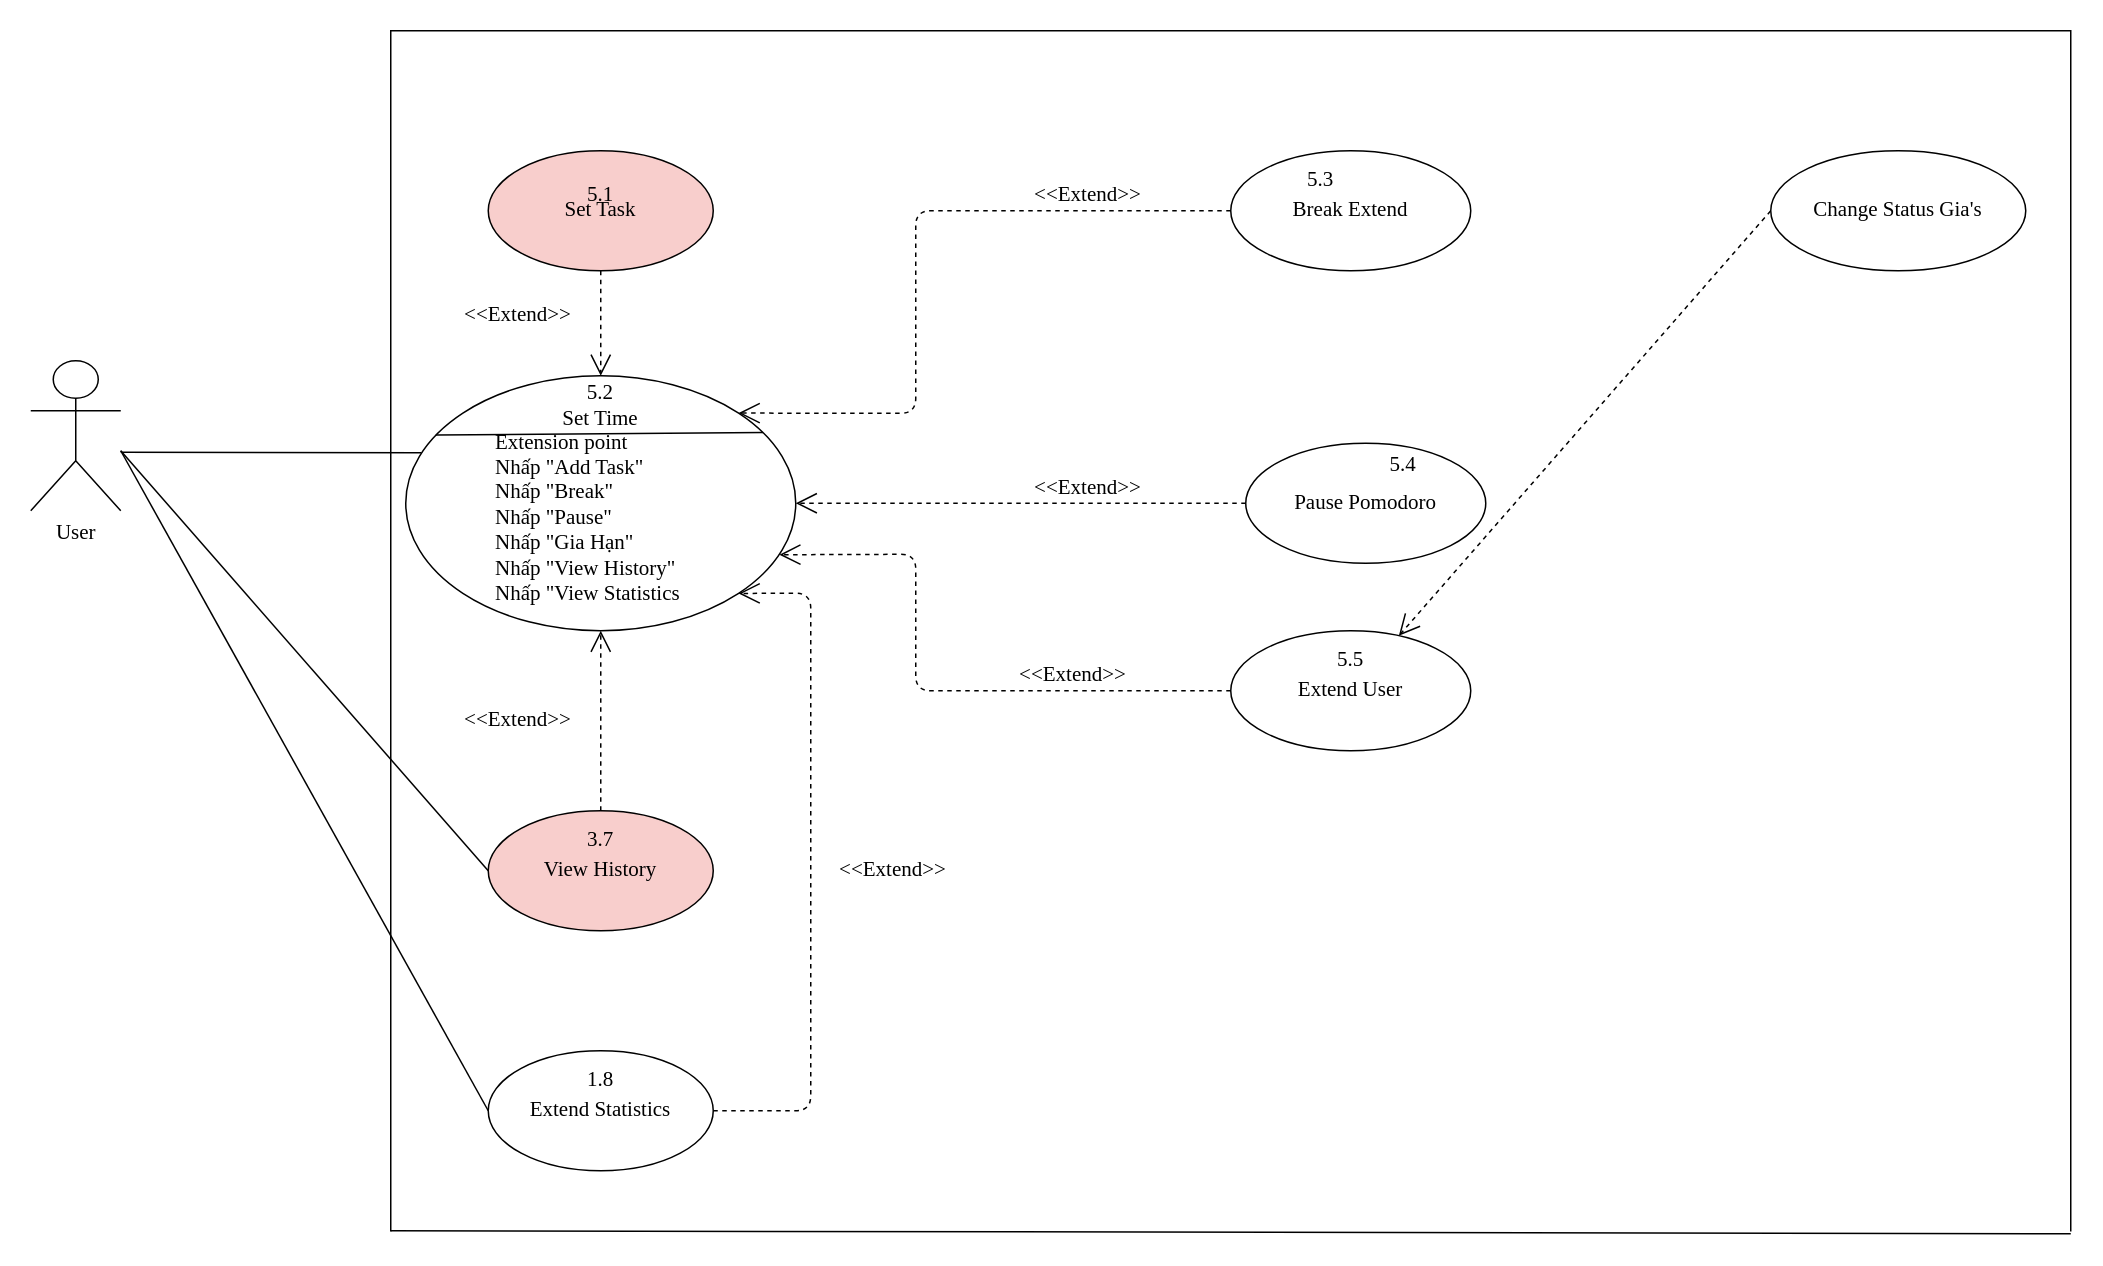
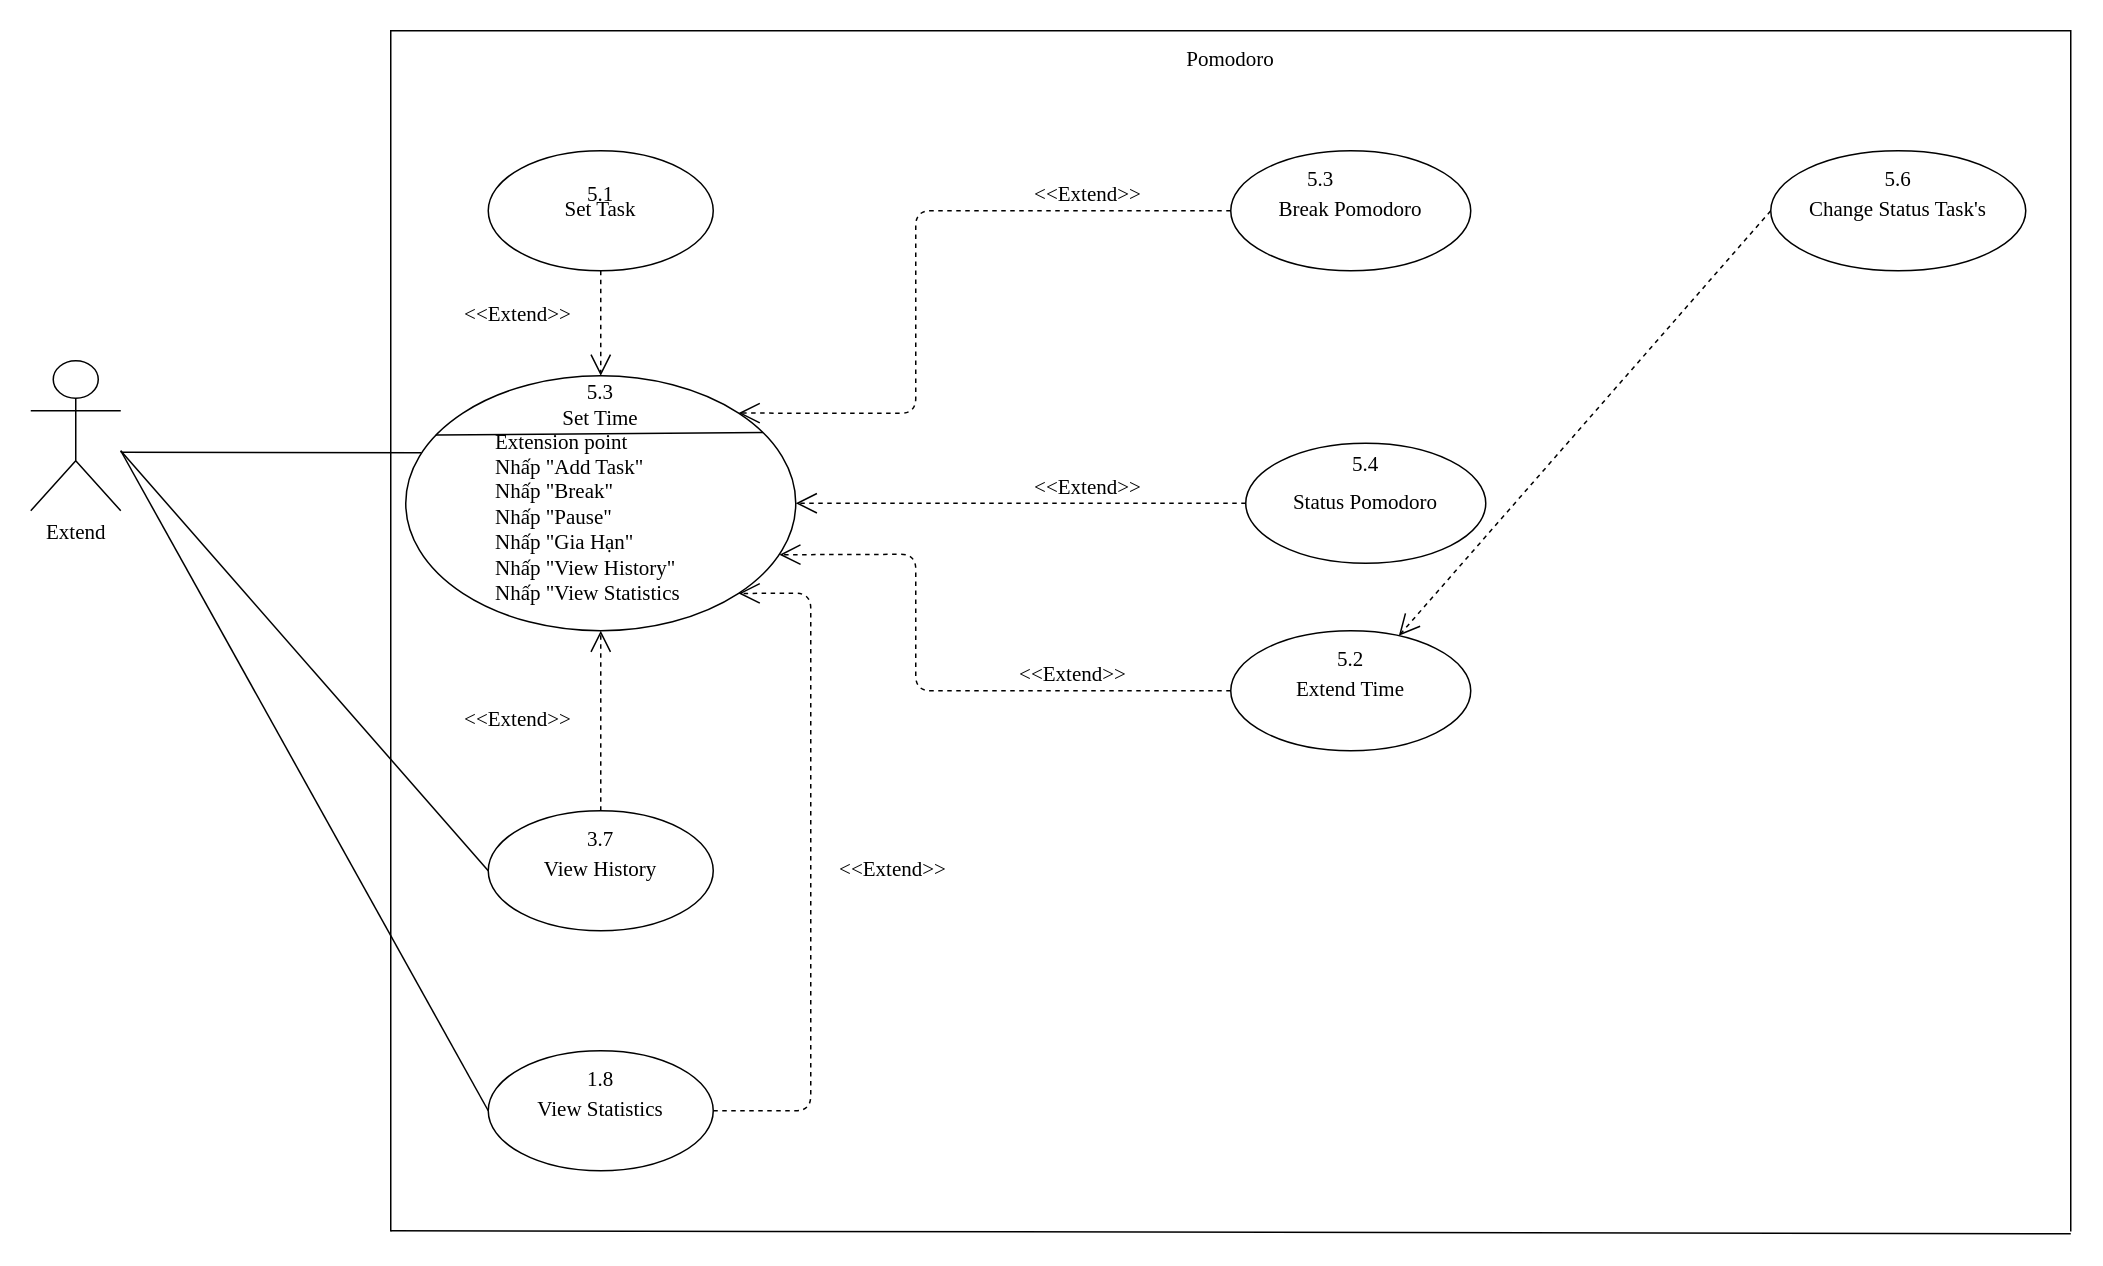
node "Pomodoro": added
node "5.6": added
node "Set Task": fillcolor #f8cecc -> #ffffff
node "Break Extend": label "Break Extend" -> "Break Pomodoro"
node "Change Status Gia's": label "Change Status Gia's" -> "Change Status Task's"
node "5.2 Set Time": label "5.2 Set Time" -> "5.3 Set Time"
node "5.4": moved (1403, 466) -> (1366, 466)
node "Pause Pomodoro": label "Pause Pomodoro" -> "Status Pomodoro"
node "User": label "User" -> "Extend"
node "5.5": label "5.5" -> "5.2"
node "Extend User": label "Extend User" -> "Extend Time"
node "View History": fillcolor #f8cecc -> #ffffff
node "Extend Statistics": label "Extend Statistics" -> "View Statistics"
